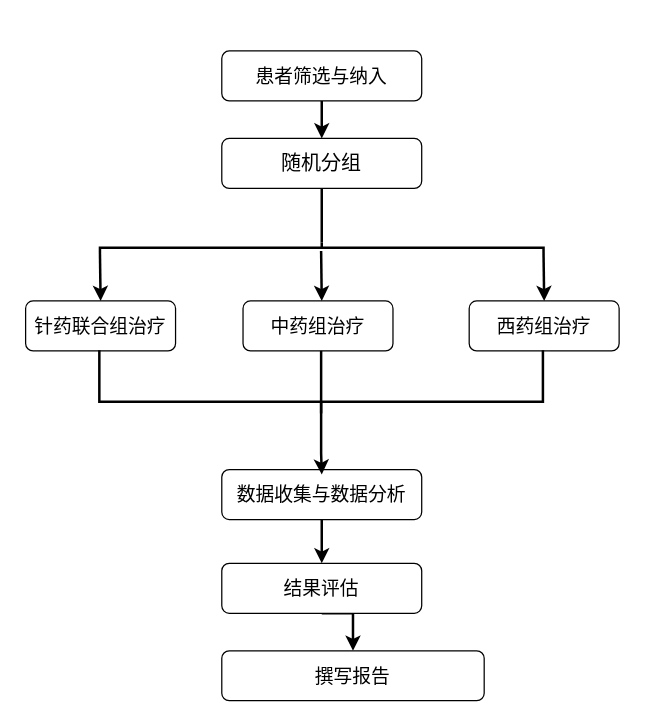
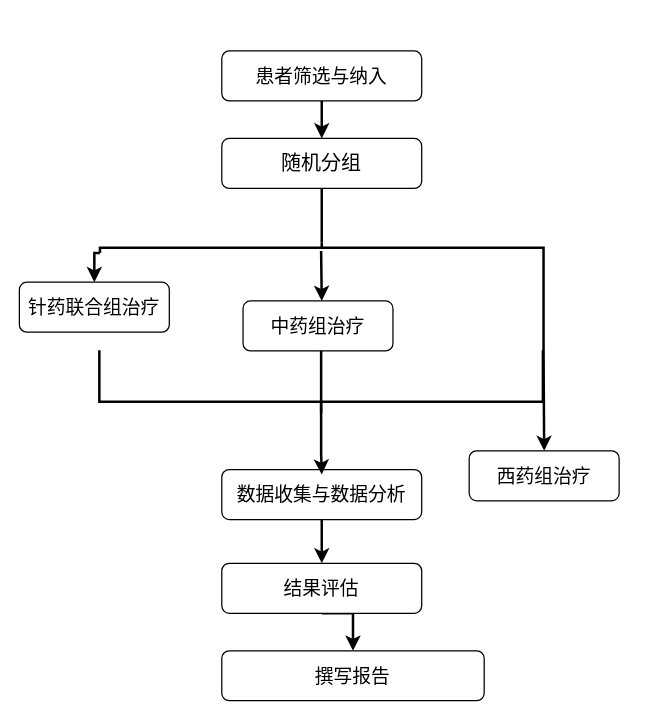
node "针药联合组治疗": moved (101, 326) -> (94, 307)
node "西药组治疗": moved (544, 326) -> (544, 476)
